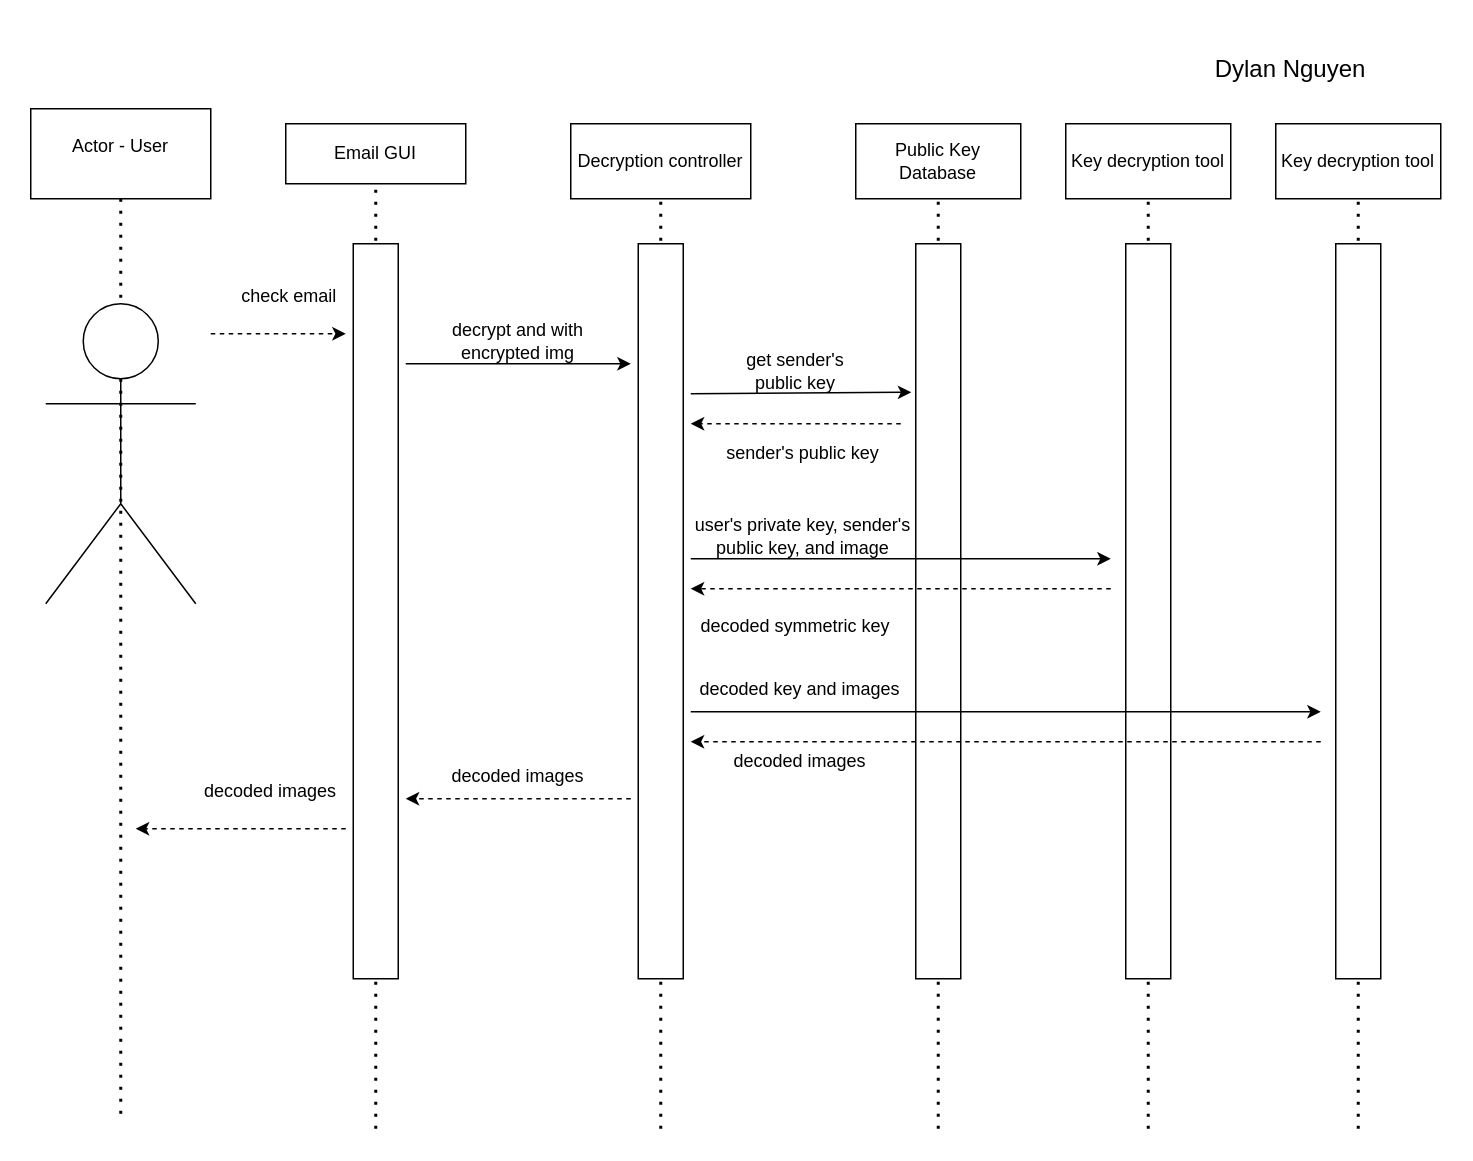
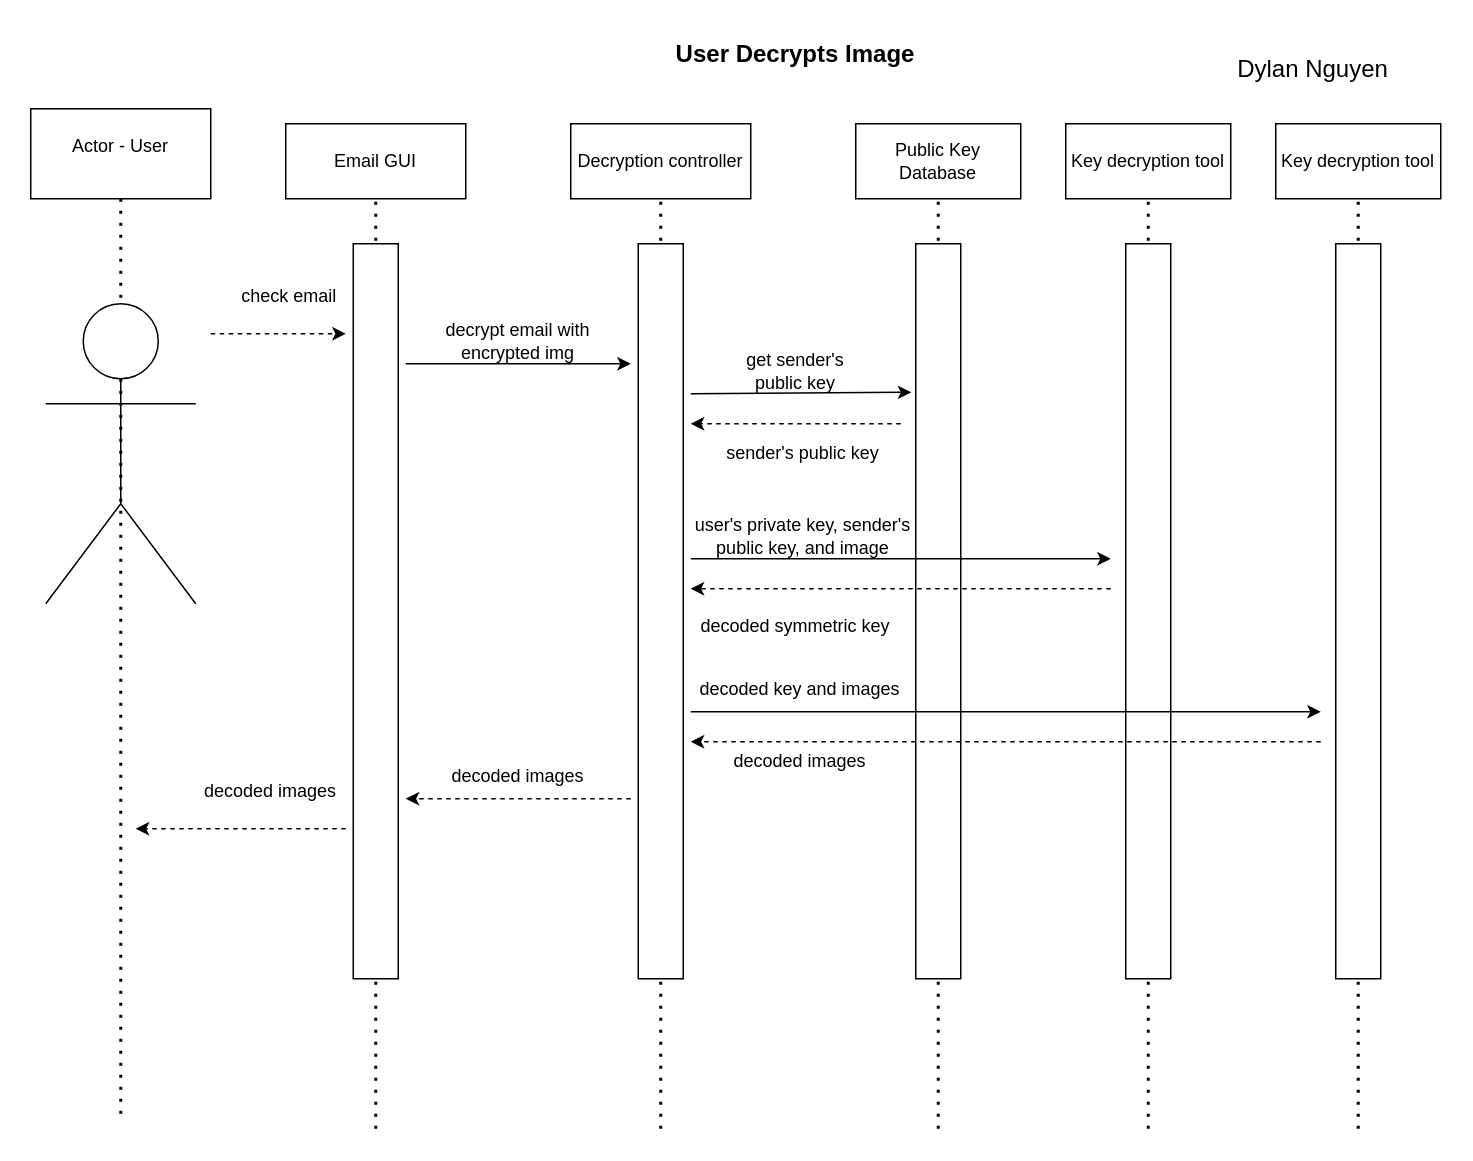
node "User Decrypts Image": added
node "Dylan Nguyen": moved (1291, 68) -> (1313, 68)
node "Email GUI": size 180x60 -> 180x75
node "decrypt and with encrypted img": label "decrypt and with encrypted img" -> "decrypt email with encrypted img"
